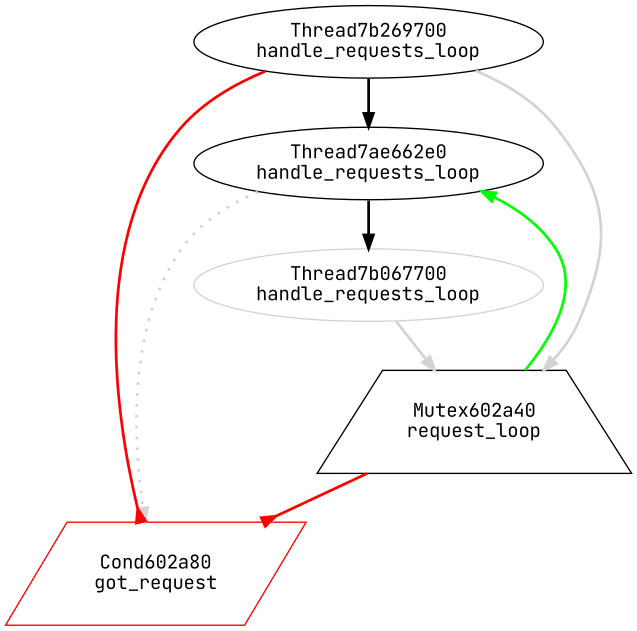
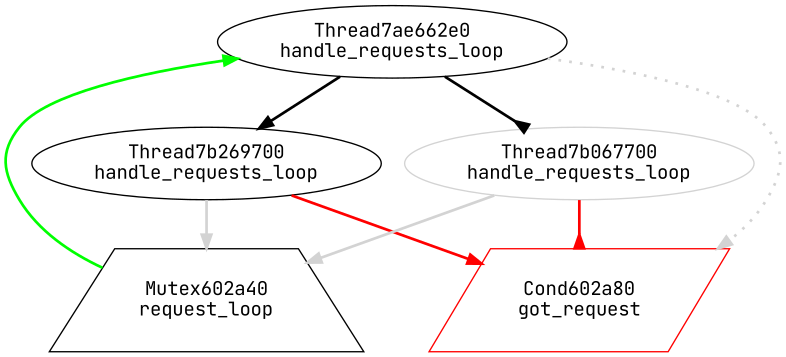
edge "Thread7b269700 handle_requests_loop" -> "Thread7ae662e0 handle_requests_loop": reversed
edge "Thread7ae662e0 handle_requests_loop" -> "Thread7b067700 handle_requests_loop": arrowhead normal -> inv
edge "Thread7b269700 handle_requests_loop" -> "Cond602a80 got_request": arrowhead inv -> normal
edge "Mutex602a40 request_loop" -> "Cond602a80 got_request": now "Thread7b067700 handle_requests_loop" -> "Cond602a80 got_request"
